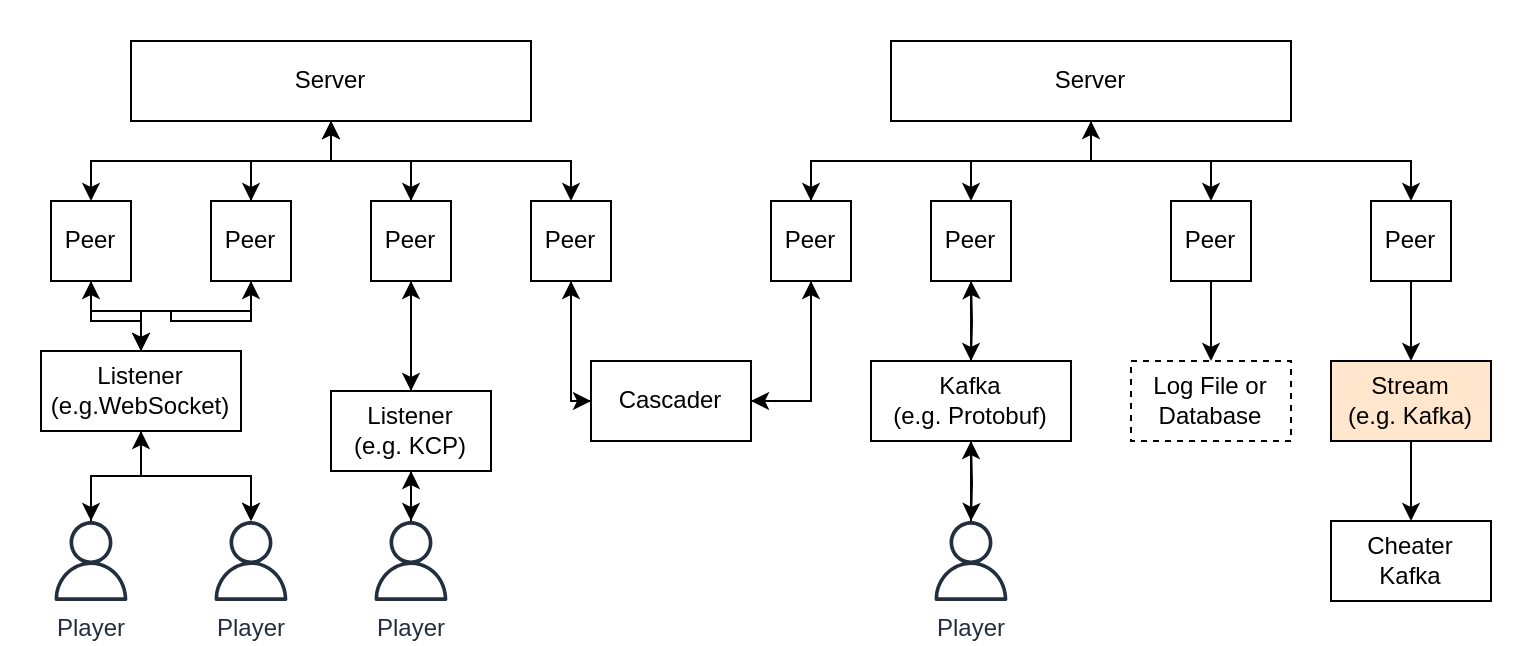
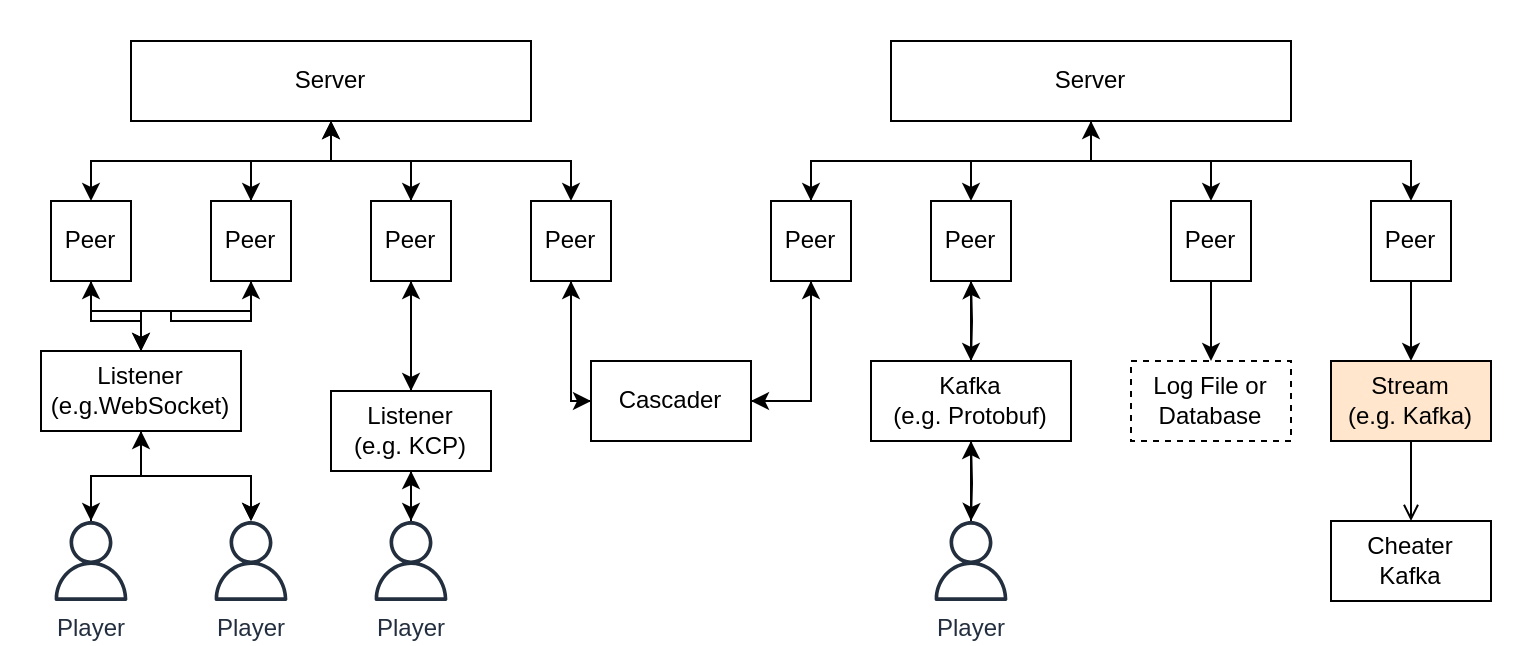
edge "Stream (e.g. Kafka)" -> "Cheater Kafka": arrowhead classic -> open
